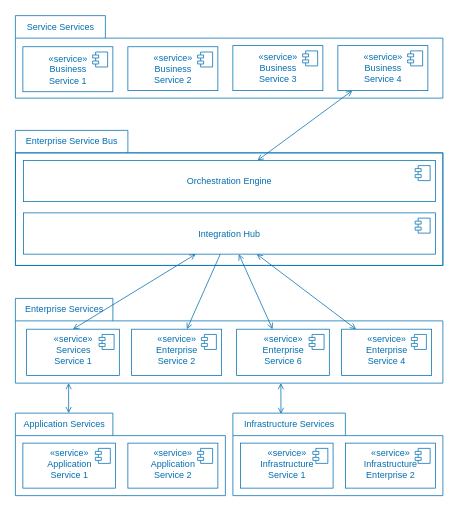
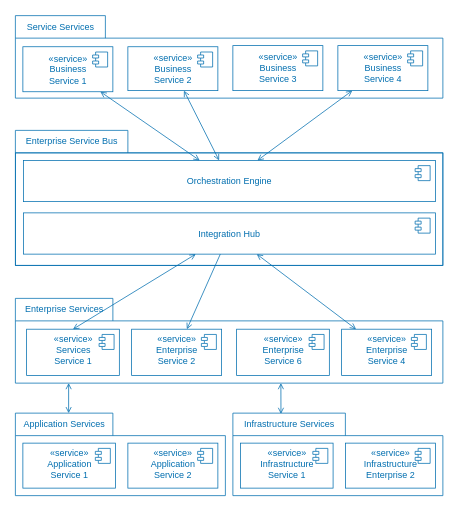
edge "«service» Business Service 2" -- "Orchestration Engine": added
edge "«service» Business Service 1" -- "Orchestration Engine": added
edge "Integration Hub" -- "«service» Enterprise Service 6": removed
